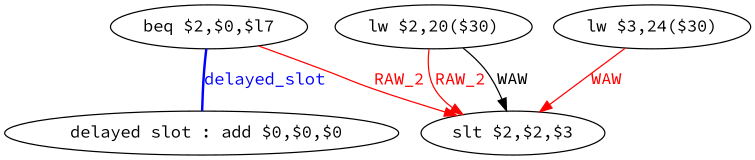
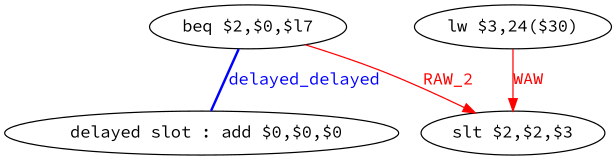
node "lw $2,20($30)": removed
edge "beq $2,$0,$l7" -- "delayed slot : add $0,$0,$0": label "delayed_slot" -> "delayed_delayed"
